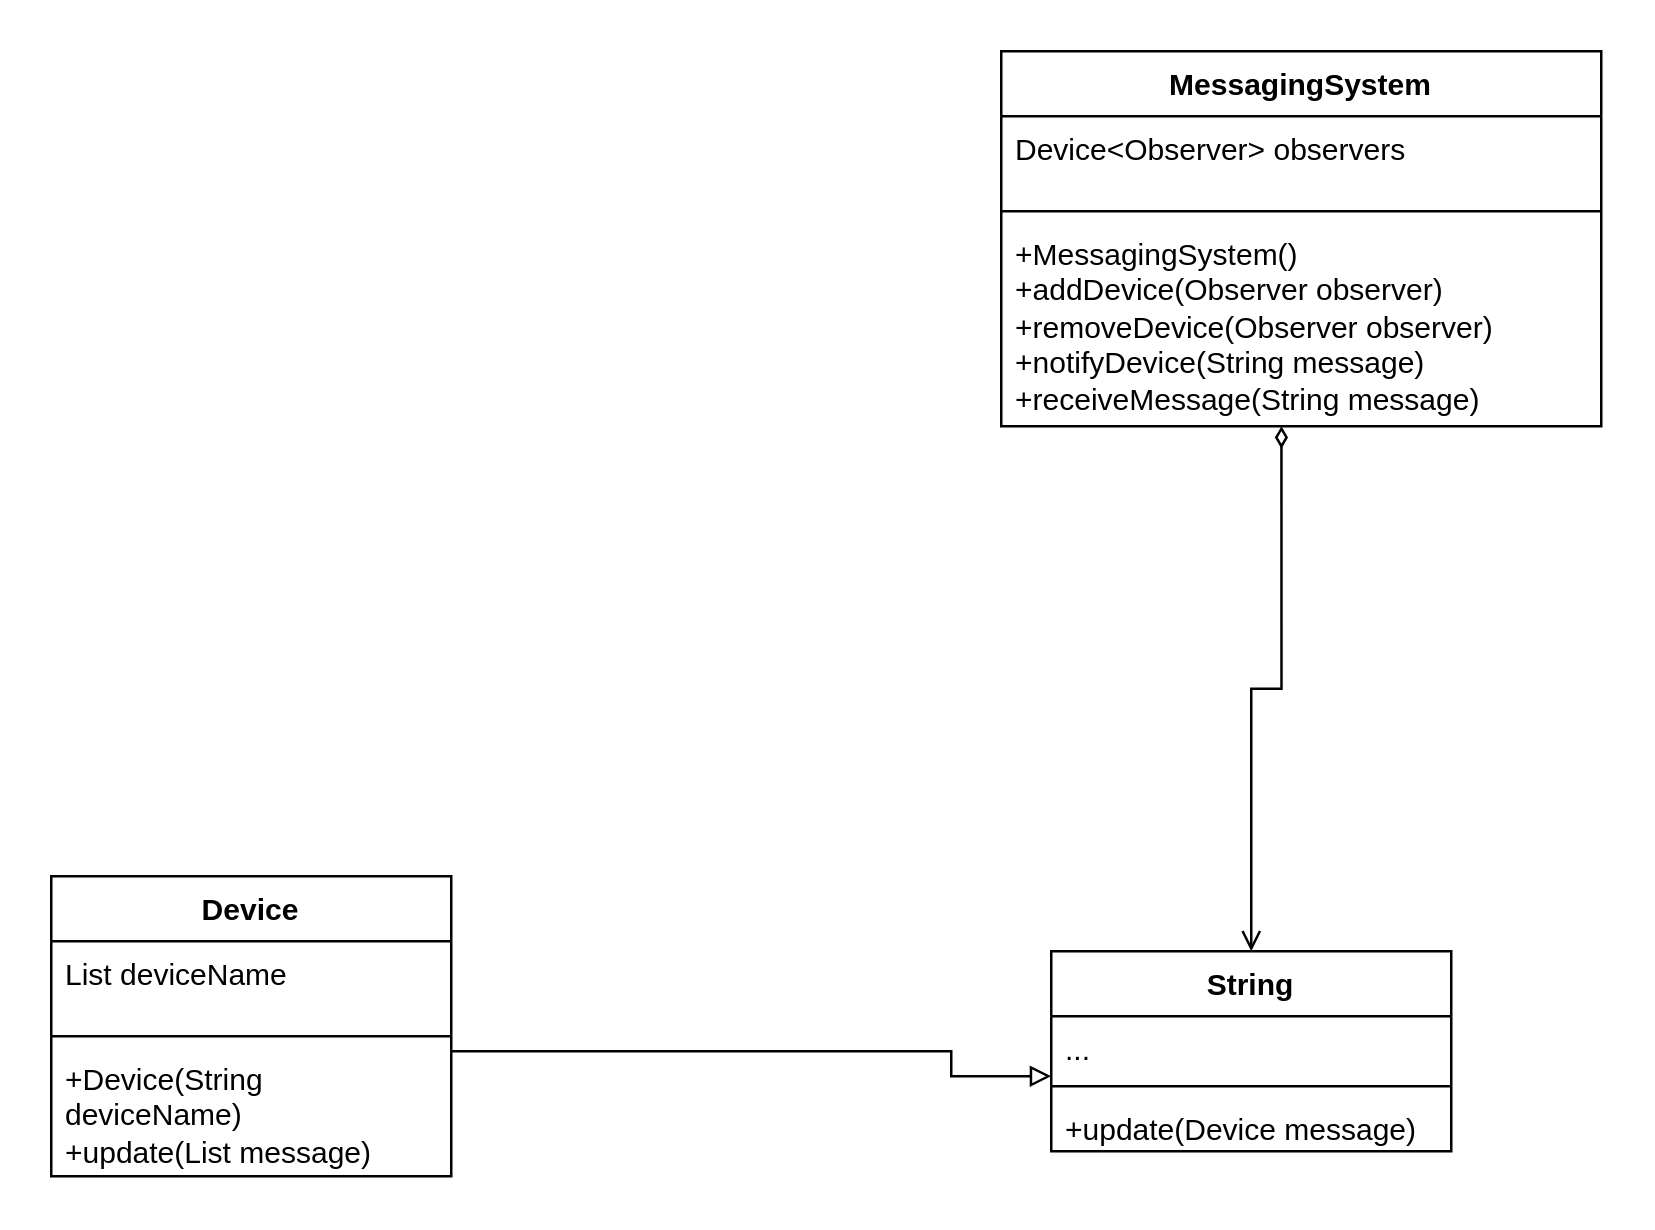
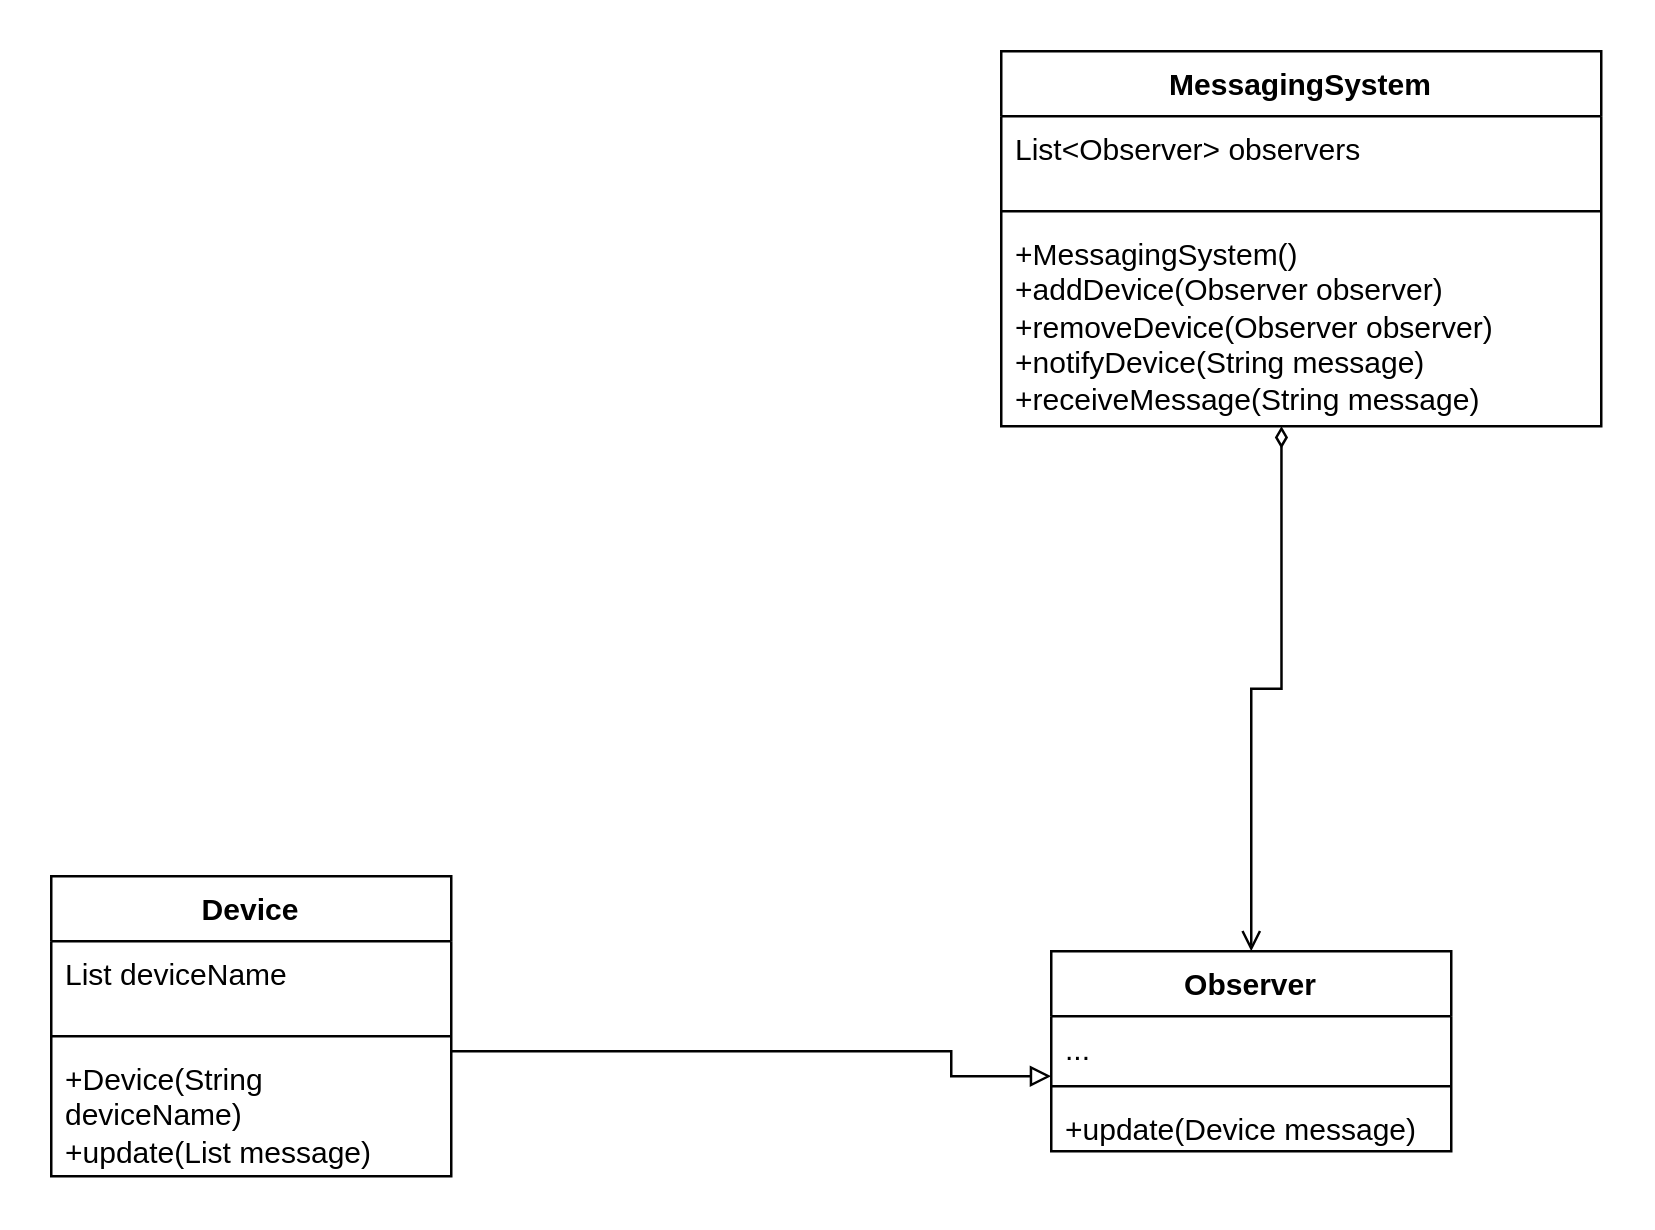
node "Device<Observer> observers": label "Device<Observer> observers" -> "List<Observer> observers"
node "String": label "String" -> "Observer"
